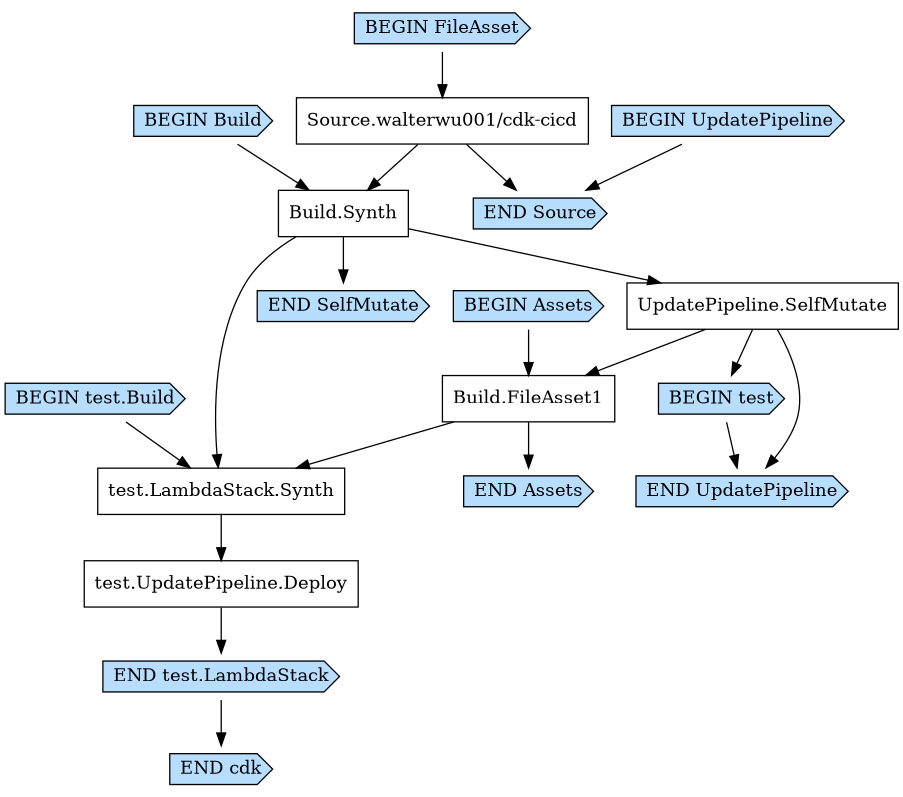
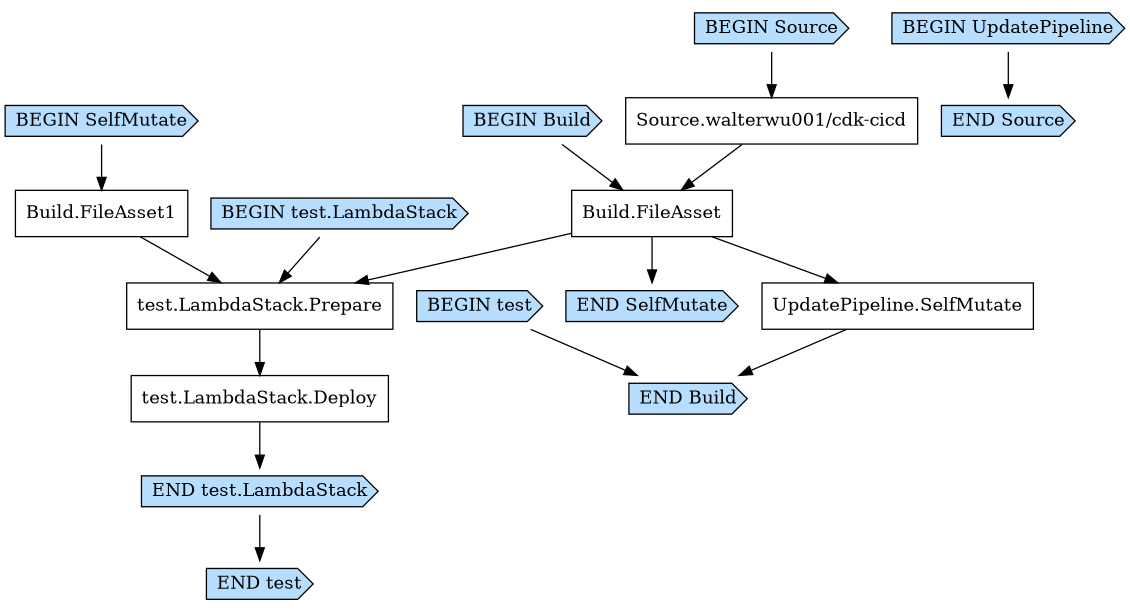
node "BEGIN FileAsset": label "BEGIN FileAsset" -> "BEGIN Source"
edge "Source.walterwu001/cdk-cicd" -> "END Source": removed
node "Build.Synth": label "Build.Synth" -> "Build.FileAsset"
node "BEGIN Assets": label "BEGIN Assets" -> "BEGIN SelfMutate"
edge "UpdatePipeline.SelfMutate" -> "BEGIN test": removed
edge "UpdatePipeline.SelfMutate" -> "Build.FileAsset1": removed
node "BEGIN test.Build": label "BEGIN test.Build" -> "BEGIN test.LambdaStack"
node "test.LambdaStack.Synth": label "test.LambdaStack.Synth" -> "test.LambdaStack.Prepare"
node "END Assets": removed
node "END UpdatePipeline": label "END UpdatePipeline" -> "END Build"
node "test.UpdatePipeline.Deploy": label "test.UpdatePipeline.Deploy" -> "test.LambdaStack.Deploy"
node "END cdk": label "END cdk" -> "END test"
